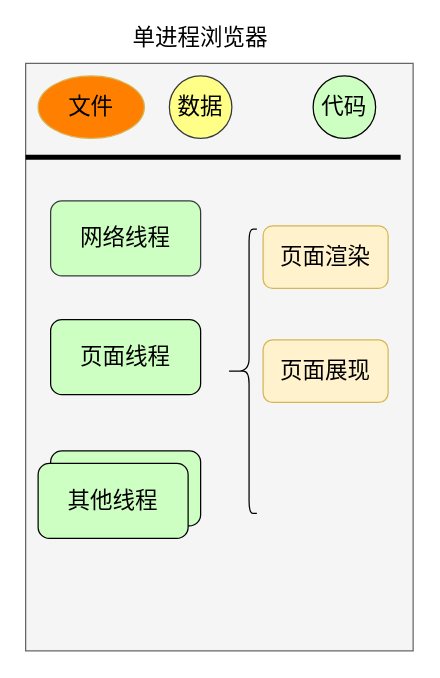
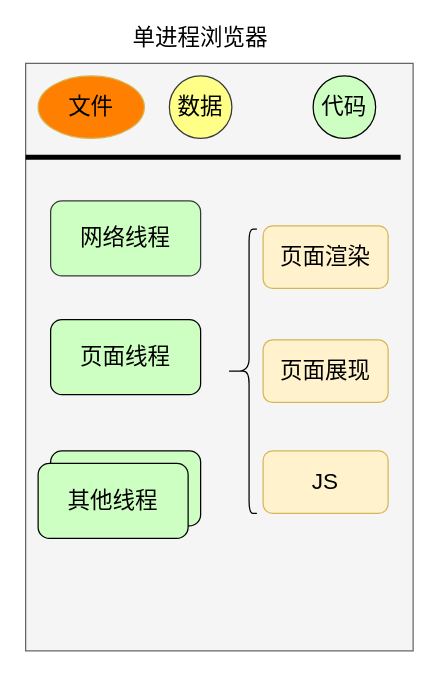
node "JS": added
